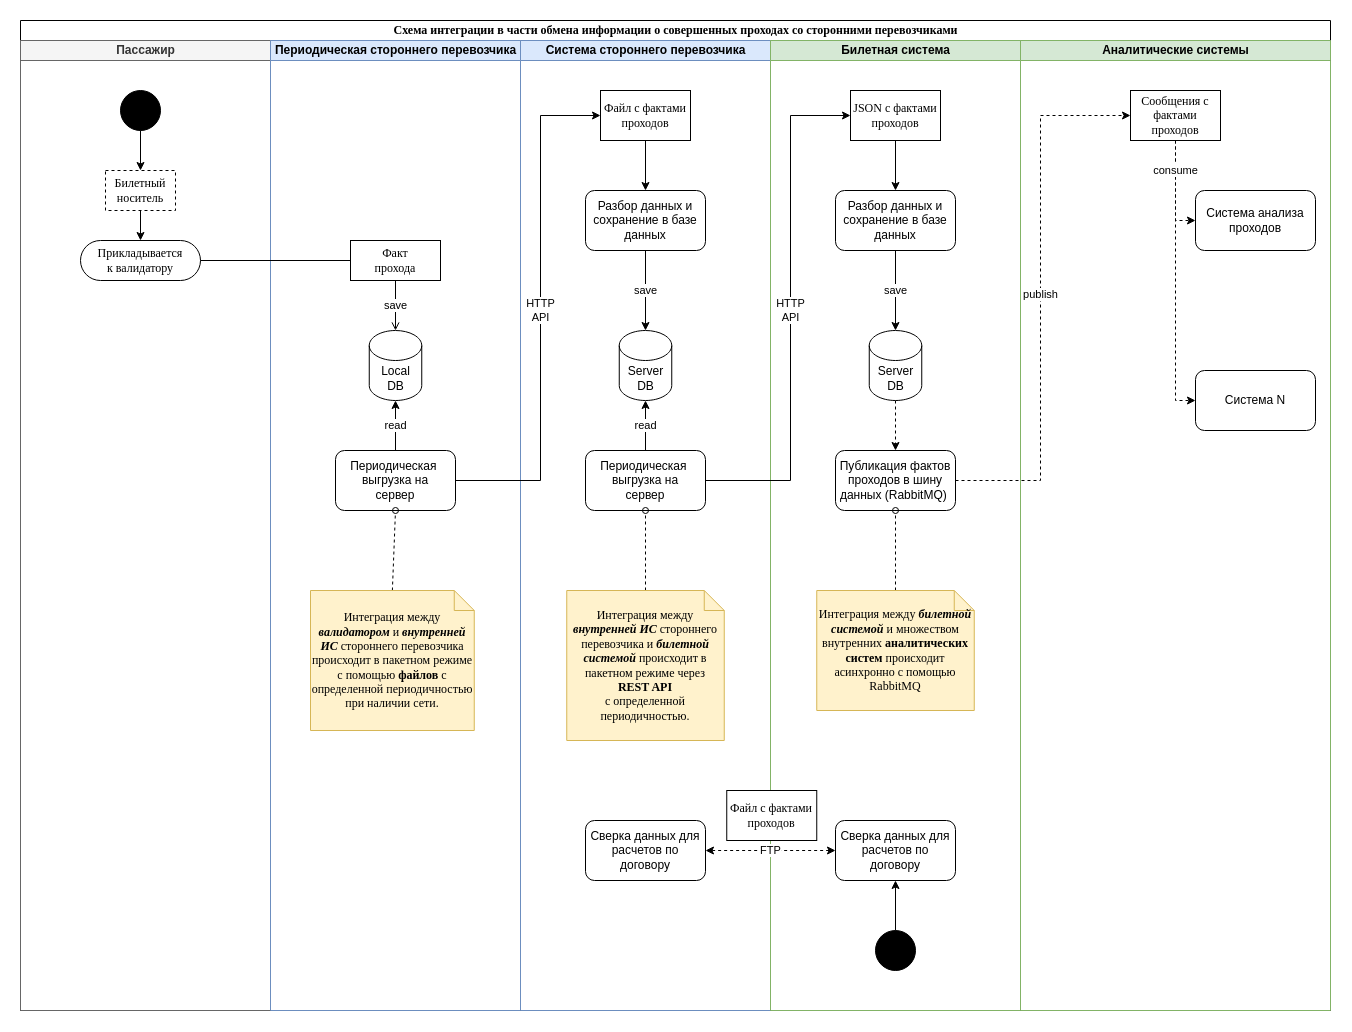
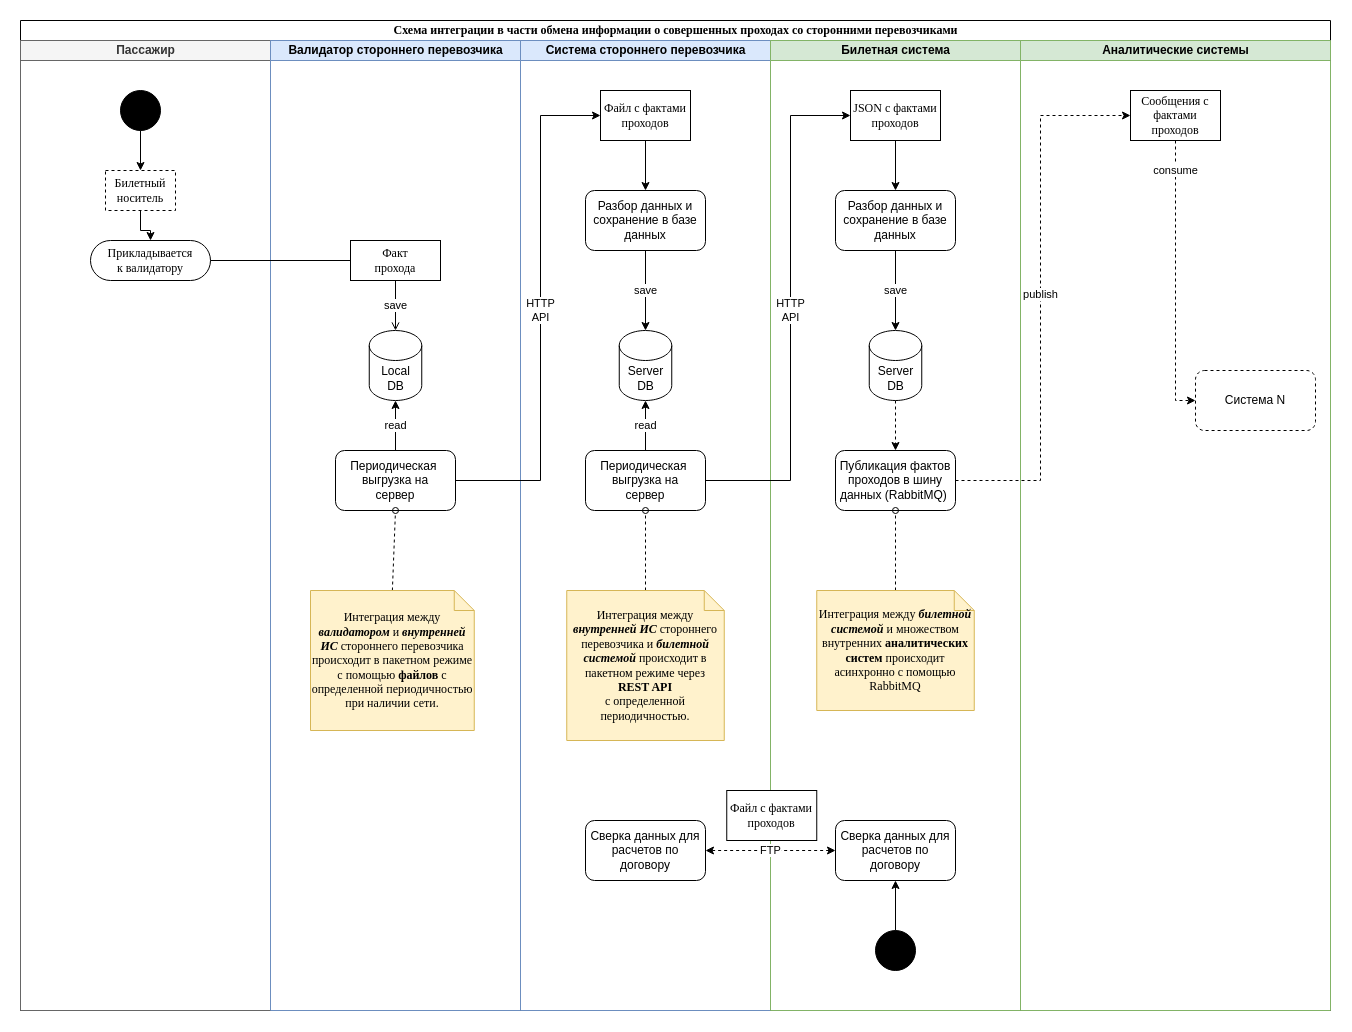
node "Периодическая стороннего перевозчика": label "Периодическая стороннего перевозчика" -> "Валидатор стороннего перевозчика"
edge "Сообщения с фактами проходов" -> "Система анализа проходов": removed
node "Система анализа проходов": removed
node "Прикладывается к валидатору": moved (141, 261) -> (151, 261)
node "Система N": style solid -> dashed
